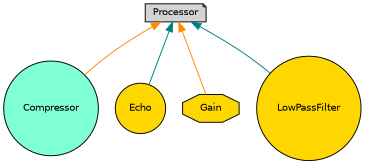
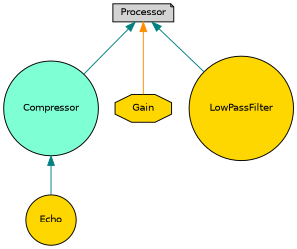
edge "Compressor" -> "Processor": color darkorange -> teal
edge "Echo" -> "Processor": now "Echo" -> "Compressor"
